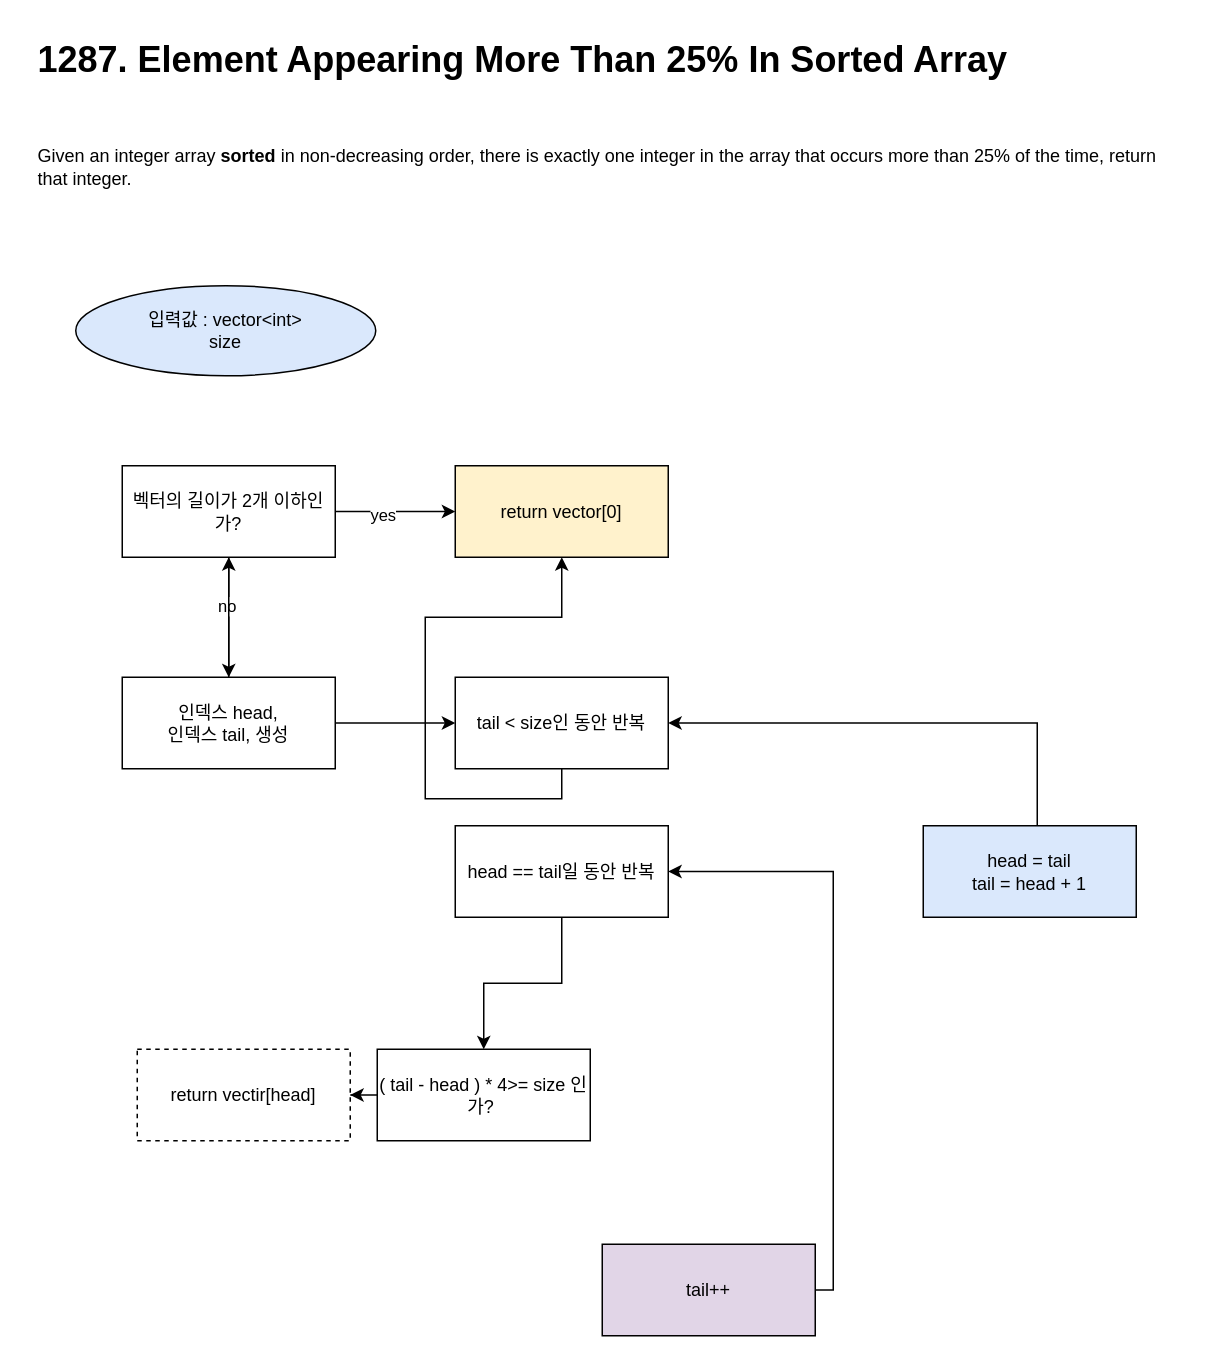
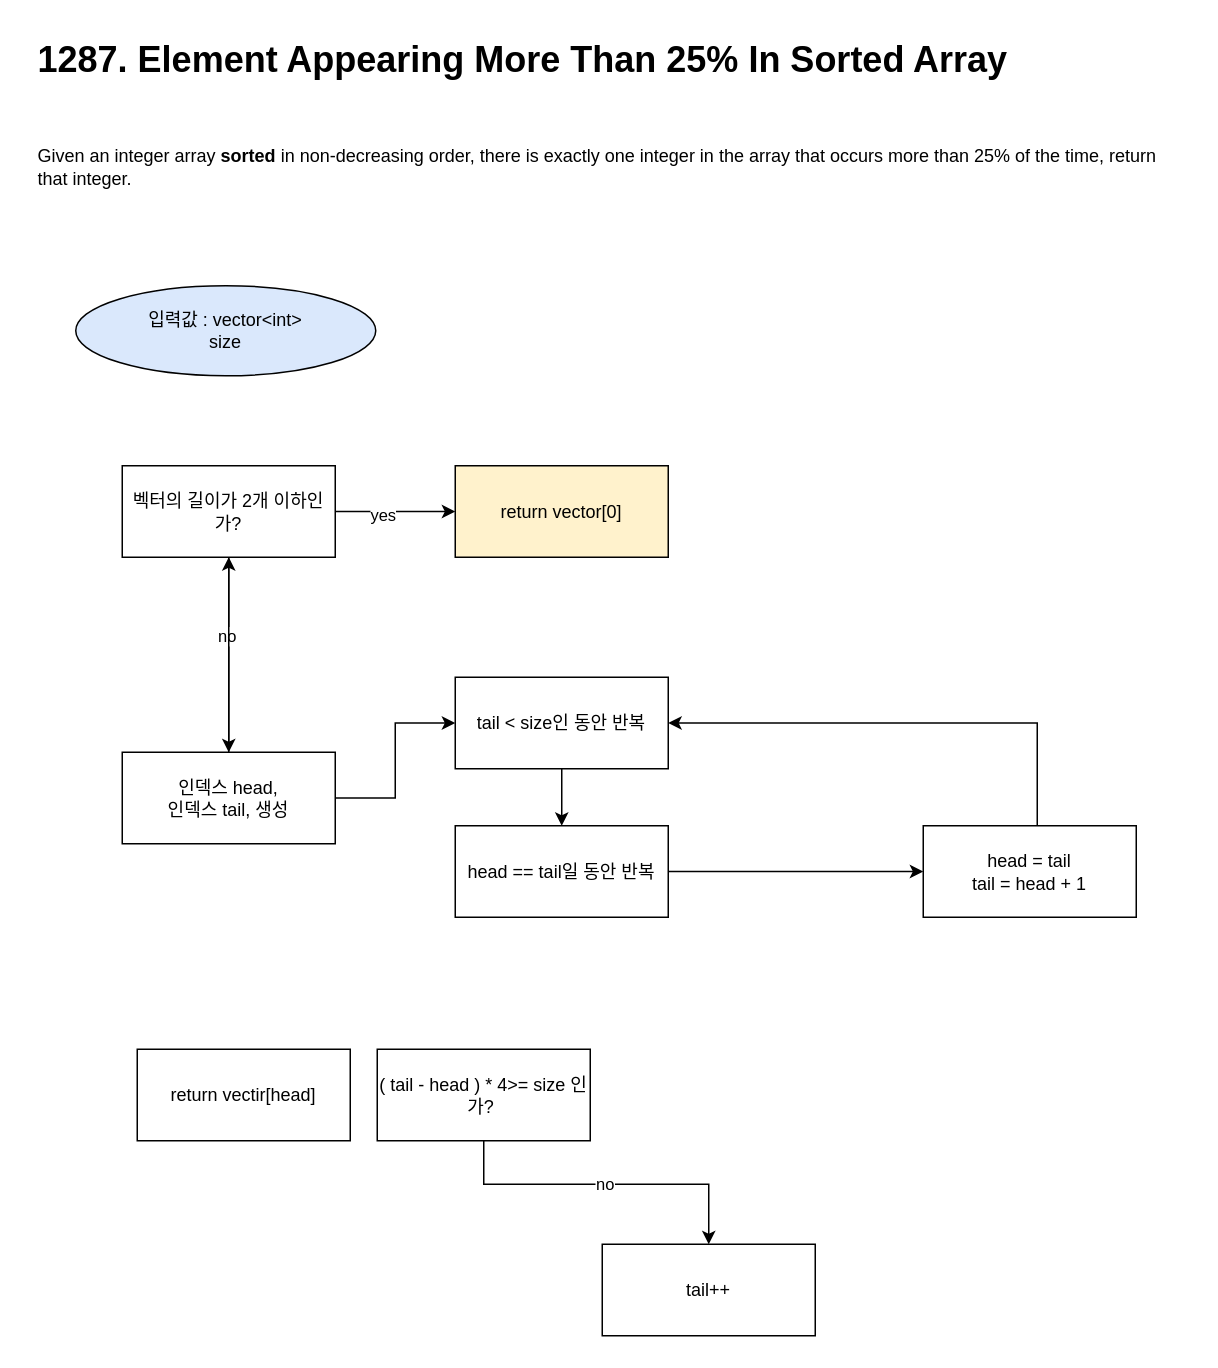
edge "tail < size인 동안 반복" -> "return vector[0]": now "tail < size인 동안 반복" -> "head == tail일 동안 반복"
node "인덱스 head, 인덱스 tail, 생성": moved (229, 723) -> (229, 798)
edge "head == tail일 동안 반복" -> "head = tail tail = head + 1": added
node "head = tail tail = head + 1": fillcolor #dae8fc -> #ffffff
edge "head == tail일 동안 반복" -> "( tail - head ) * 4>= size 인가?": removed
edge "tail++" -> "head == tail일 동안 반복": removed
node "return vectir[head]": style dashed -> solid
edge "( tail - head ) * 4>= size 인가?" -> "return vectir[head]": removed
edge "( tail - head ) * 4>= size 인가?" -> "tail++": added, label "no"
node "tail++": fillcolor #e1d5e7 -> #ffffff
